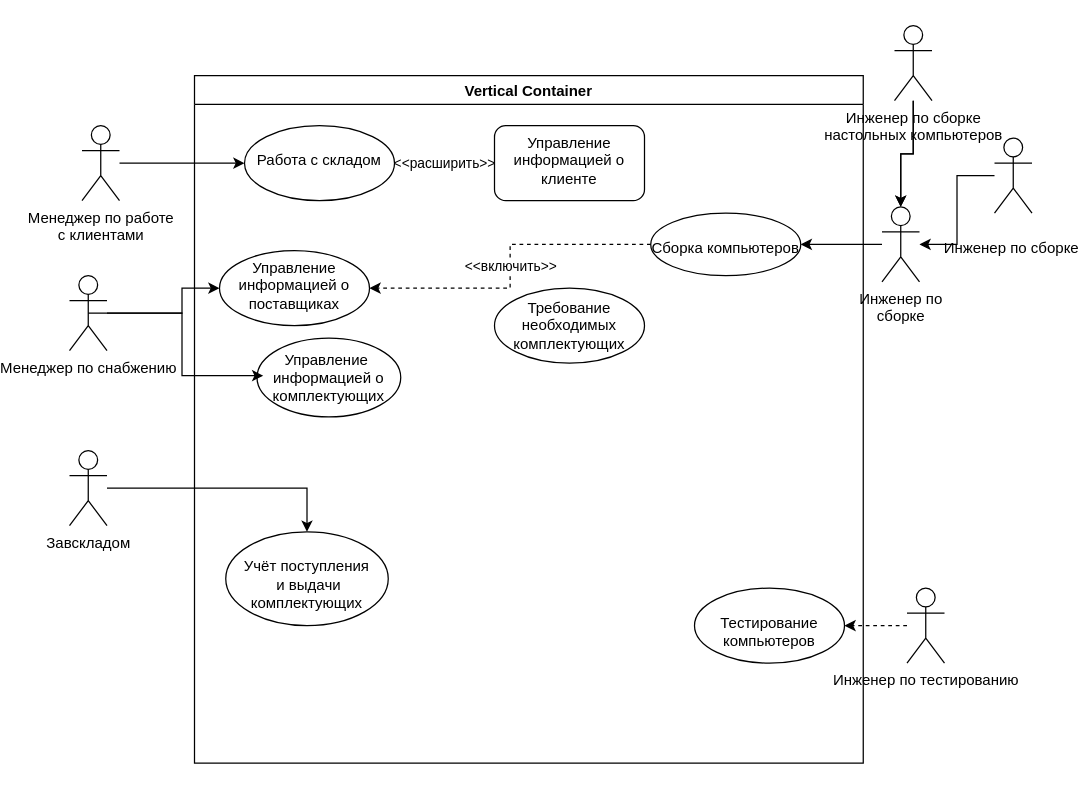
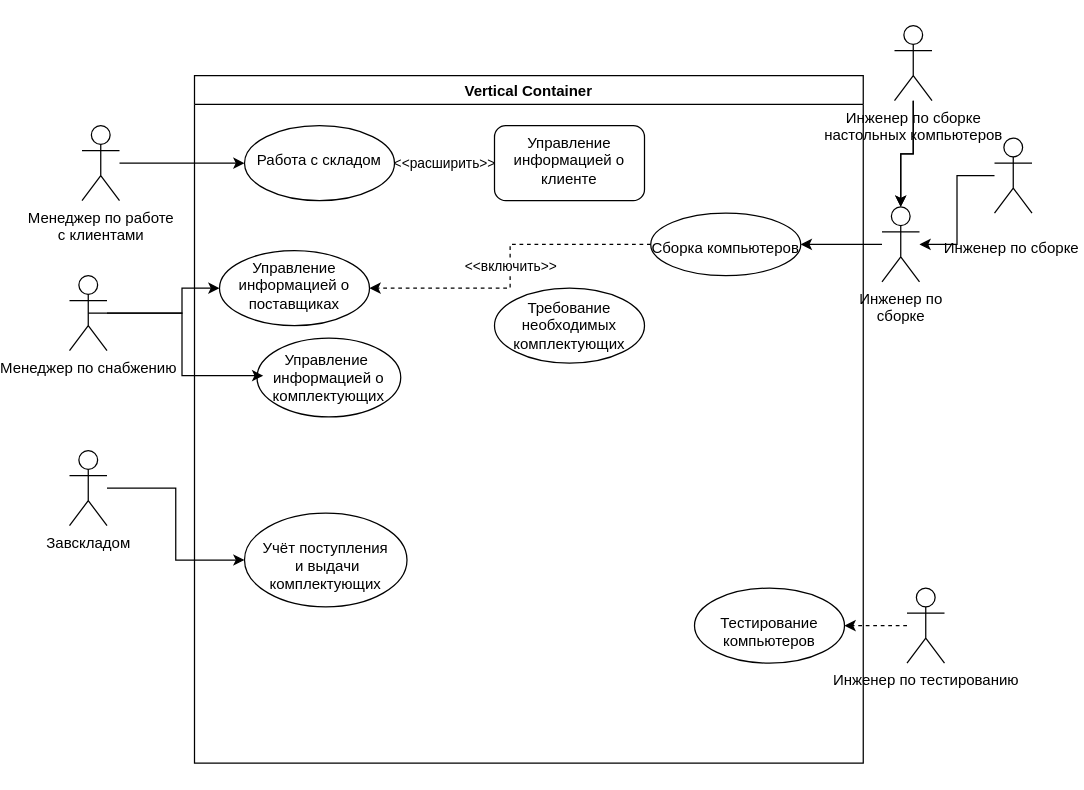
node "Учёт поступления и выдачи комплектующих": moved (307, 579) -> (326, 560)
